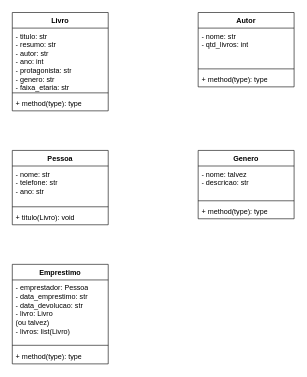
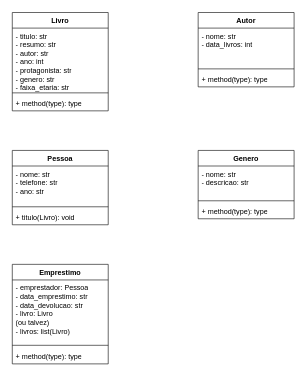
node "- nome: str - qtd_livros: int": label "- nome: str - qtd_livros: int" -> "- nome: str - data_livros: int"
node "- nome: talvez - descricao: str": label "- nome: talvez - descricao: str" -> "- nome: str - descricao: str"
